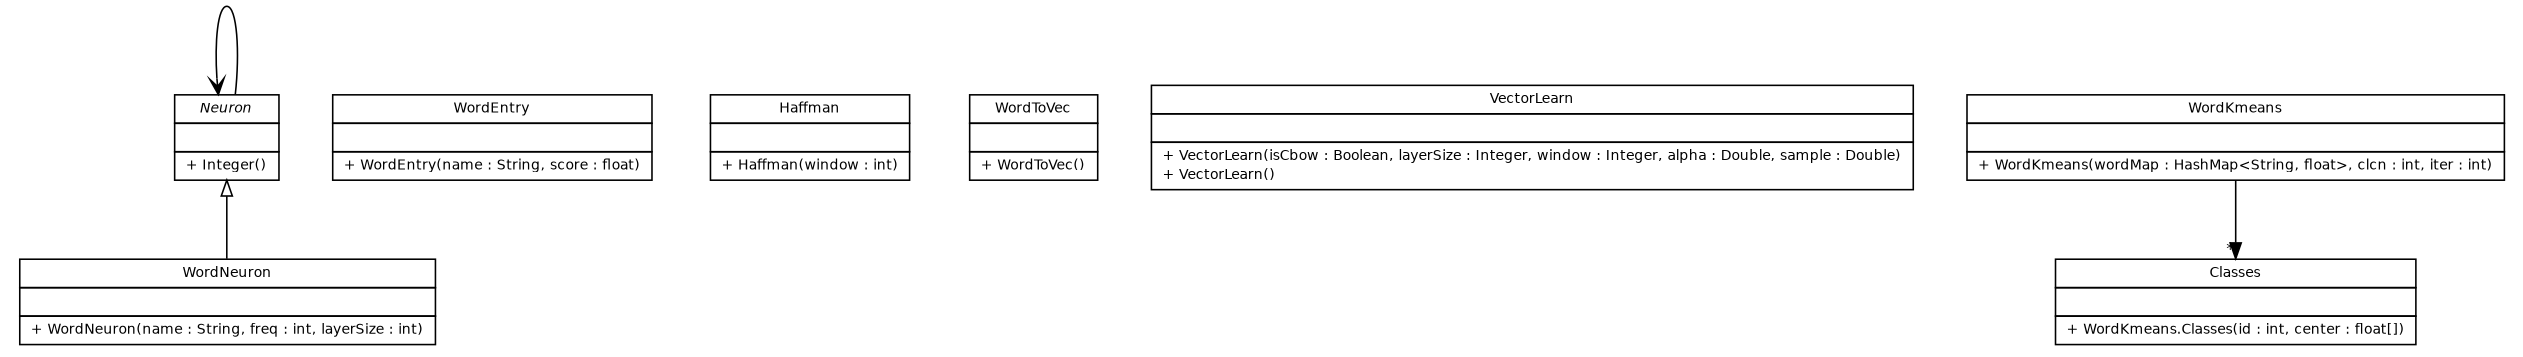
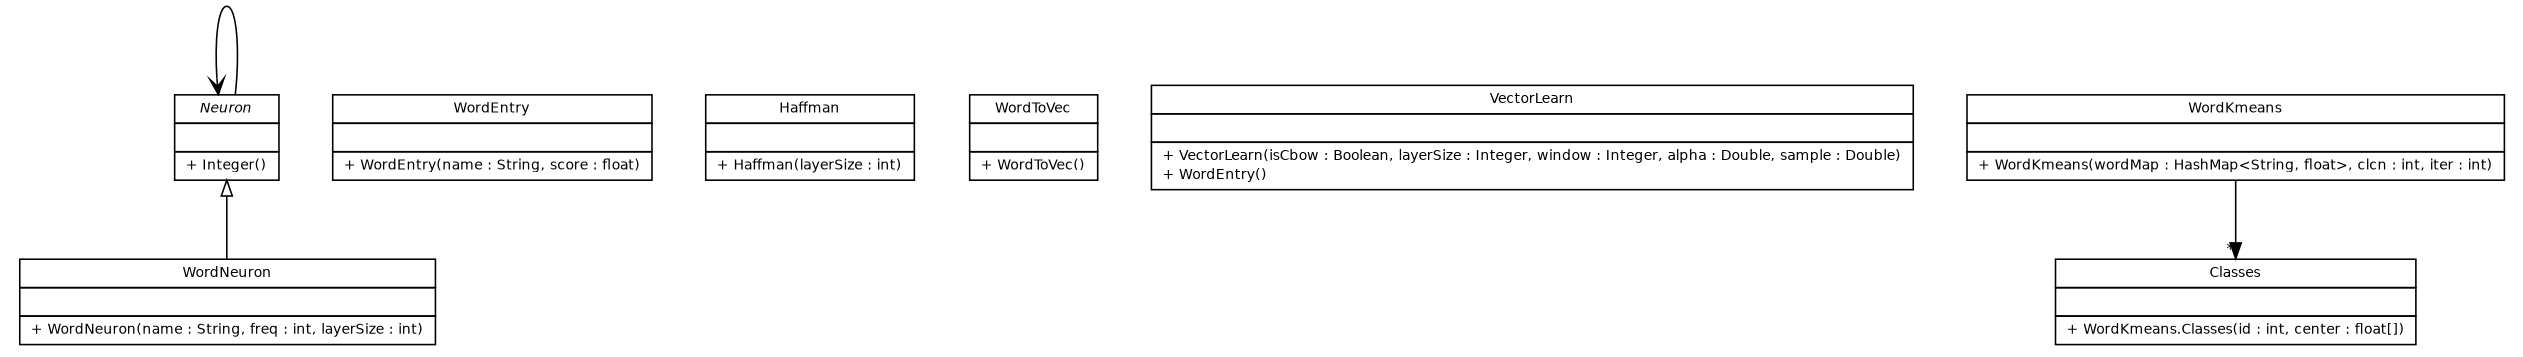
node "Haffman": text "+ Haffman(window : int)" -> "+ Haffman(layerSize : int)"
node "VectorLearn": text "+ VectorLearn()" -> "+ WordEntry()"
